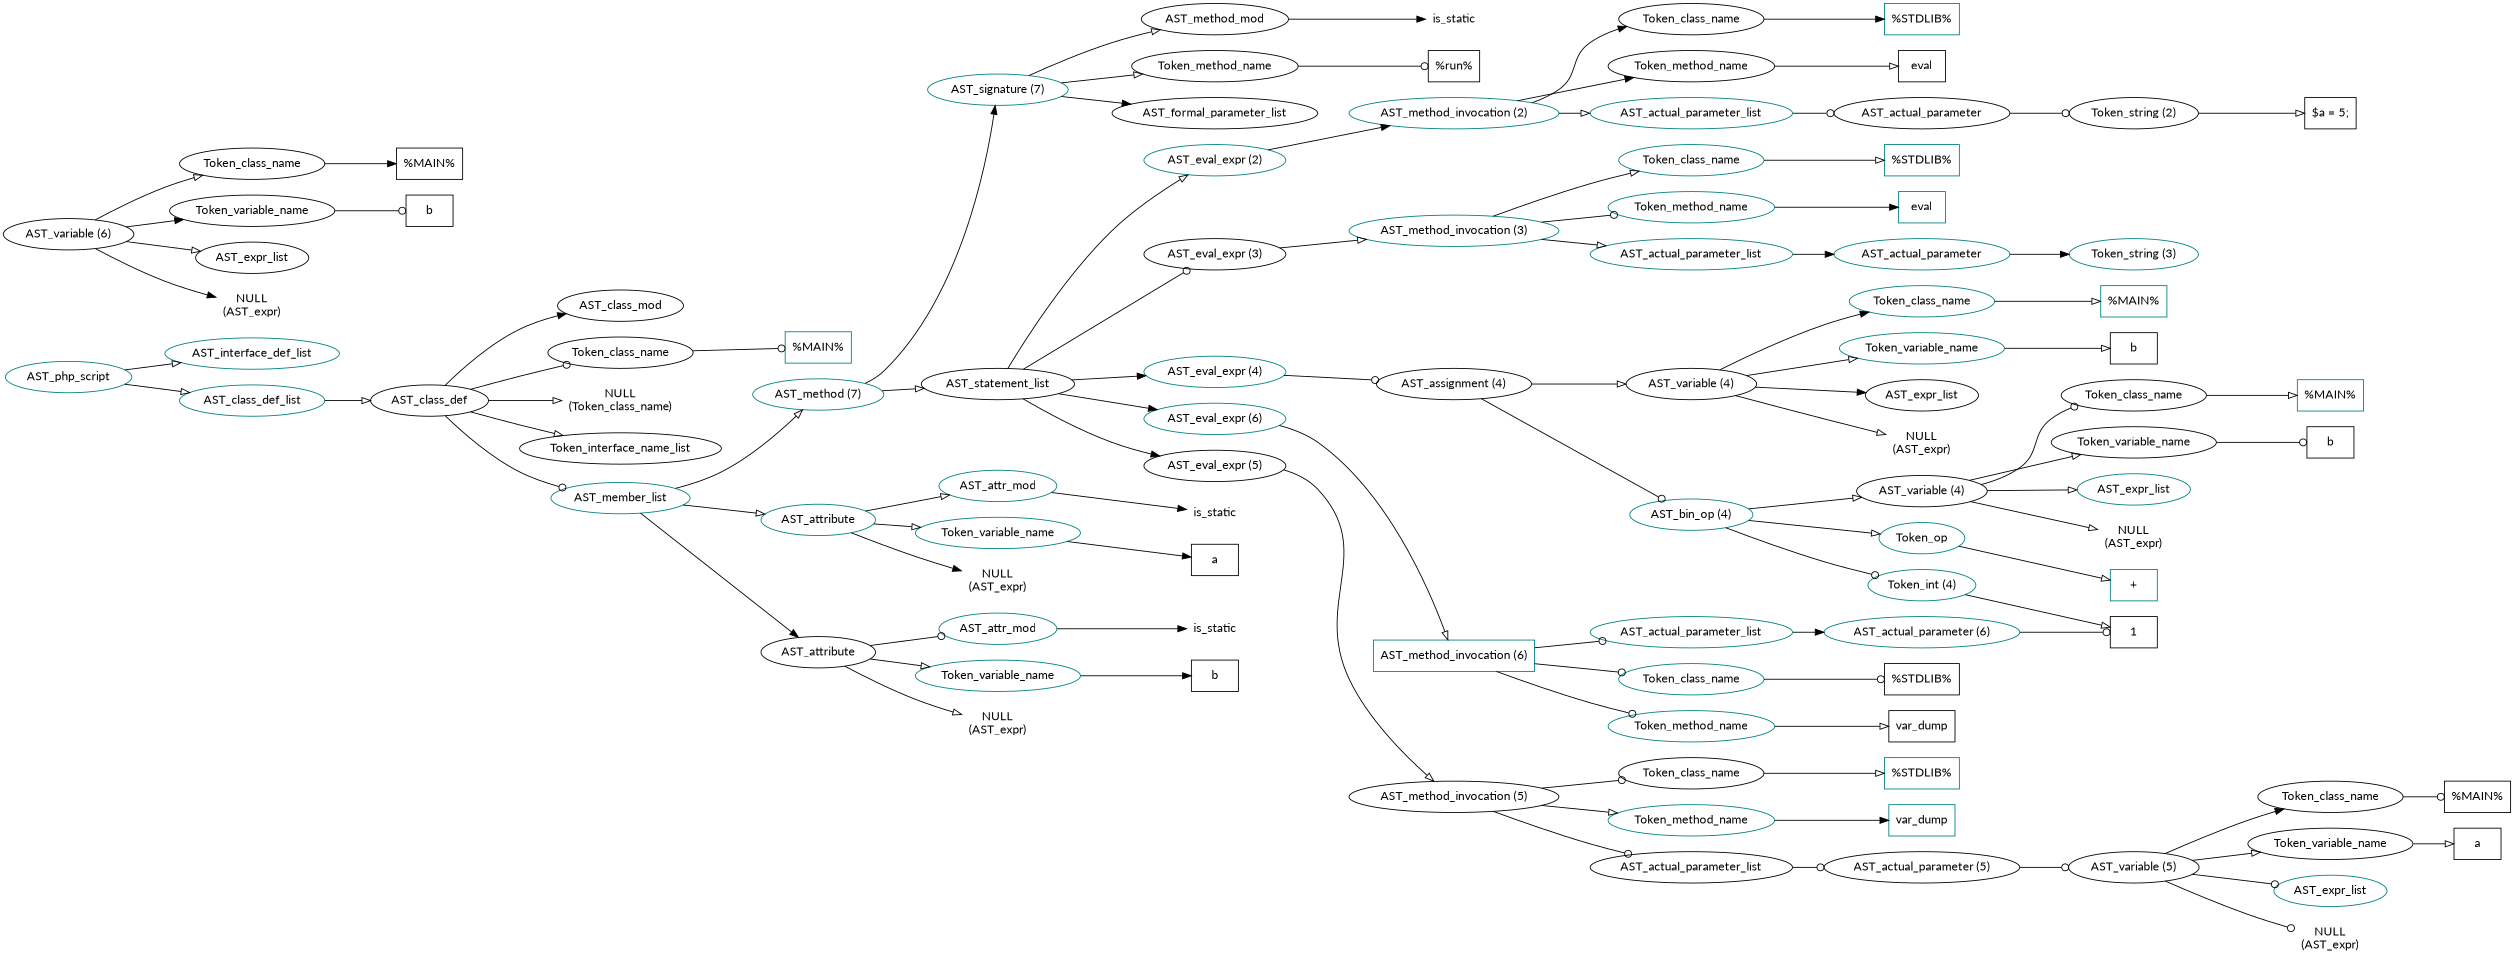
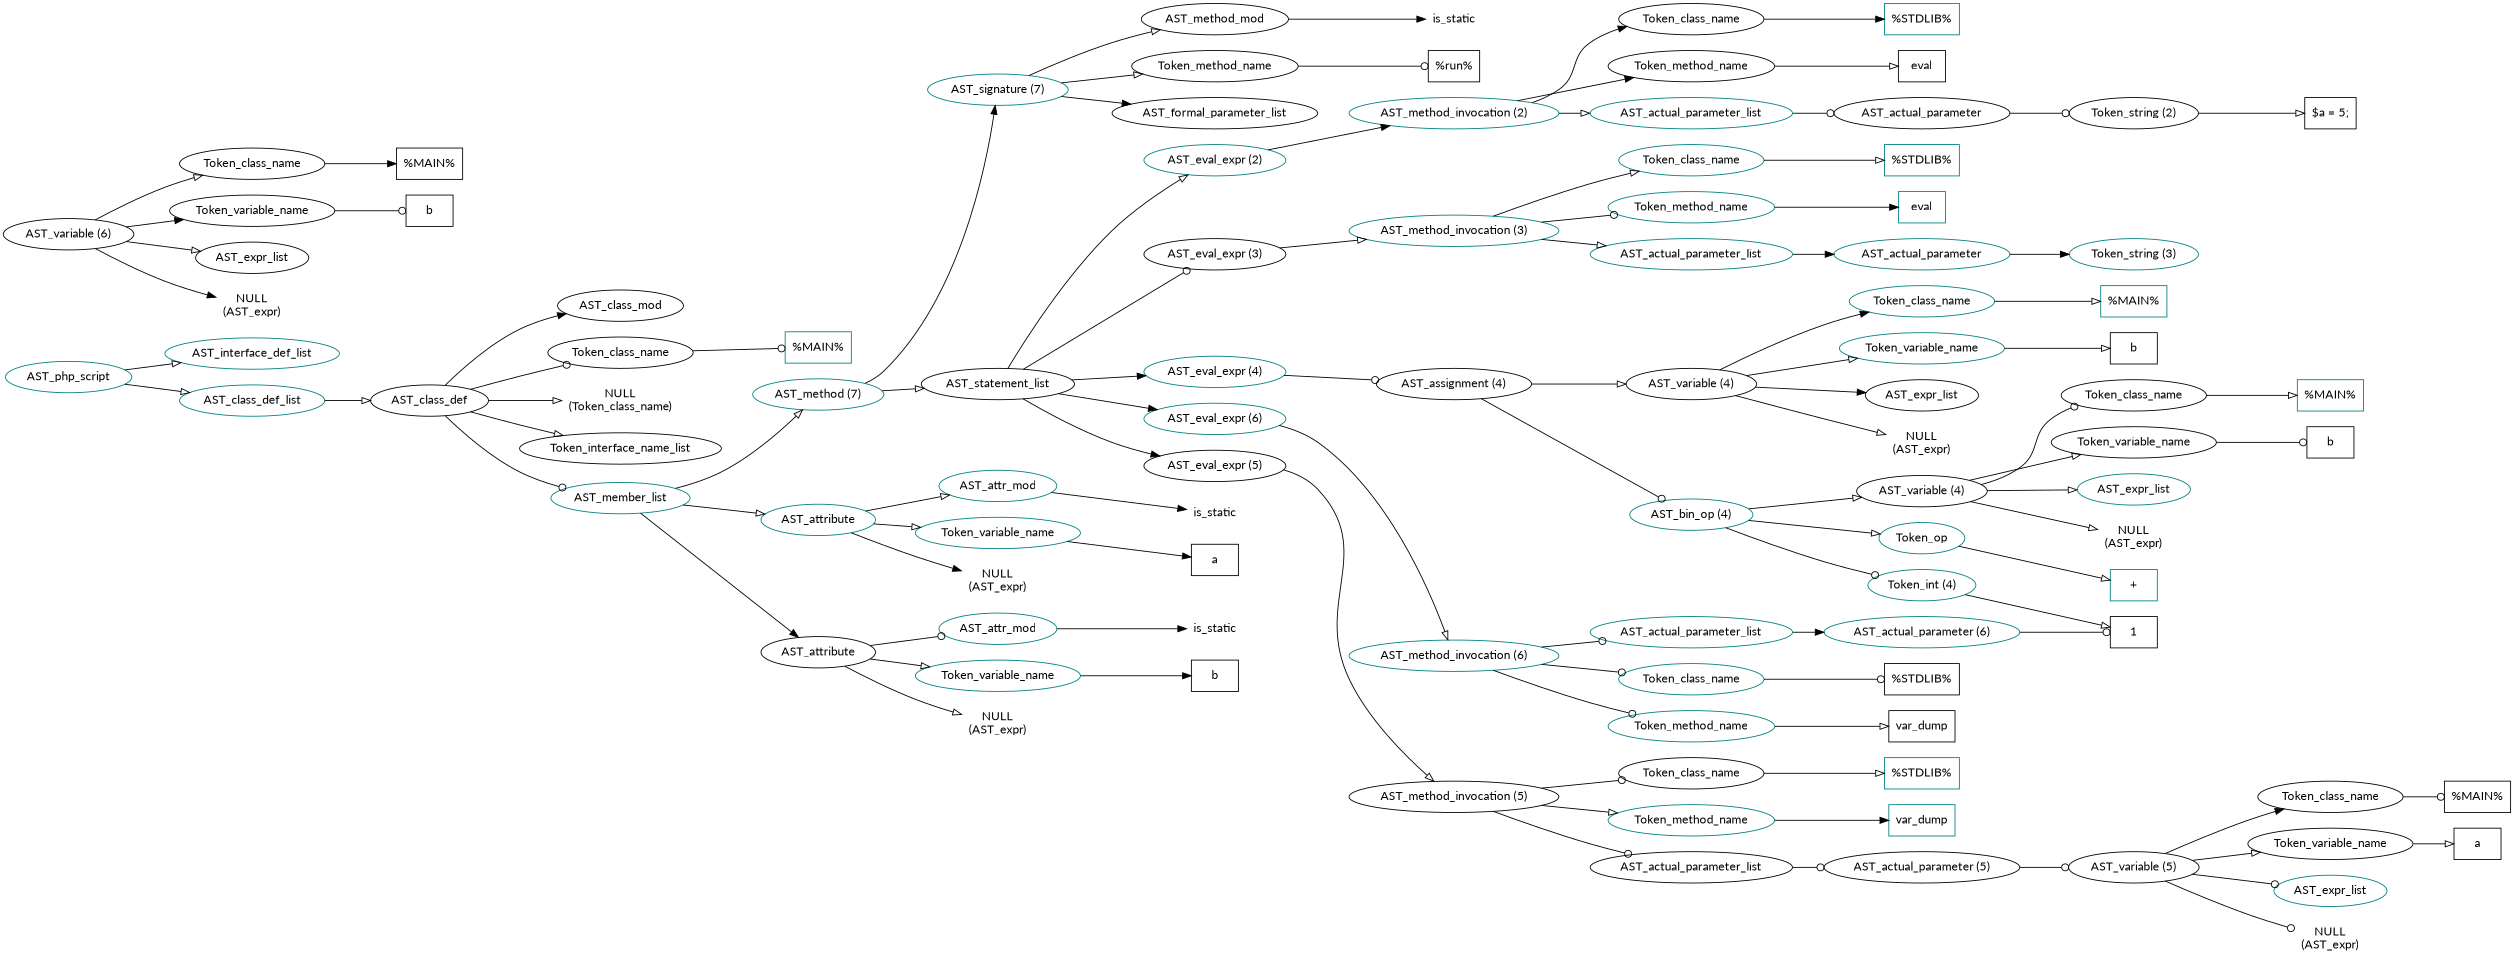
node "AST_method_invocation (6)": shape box -> ellipse
